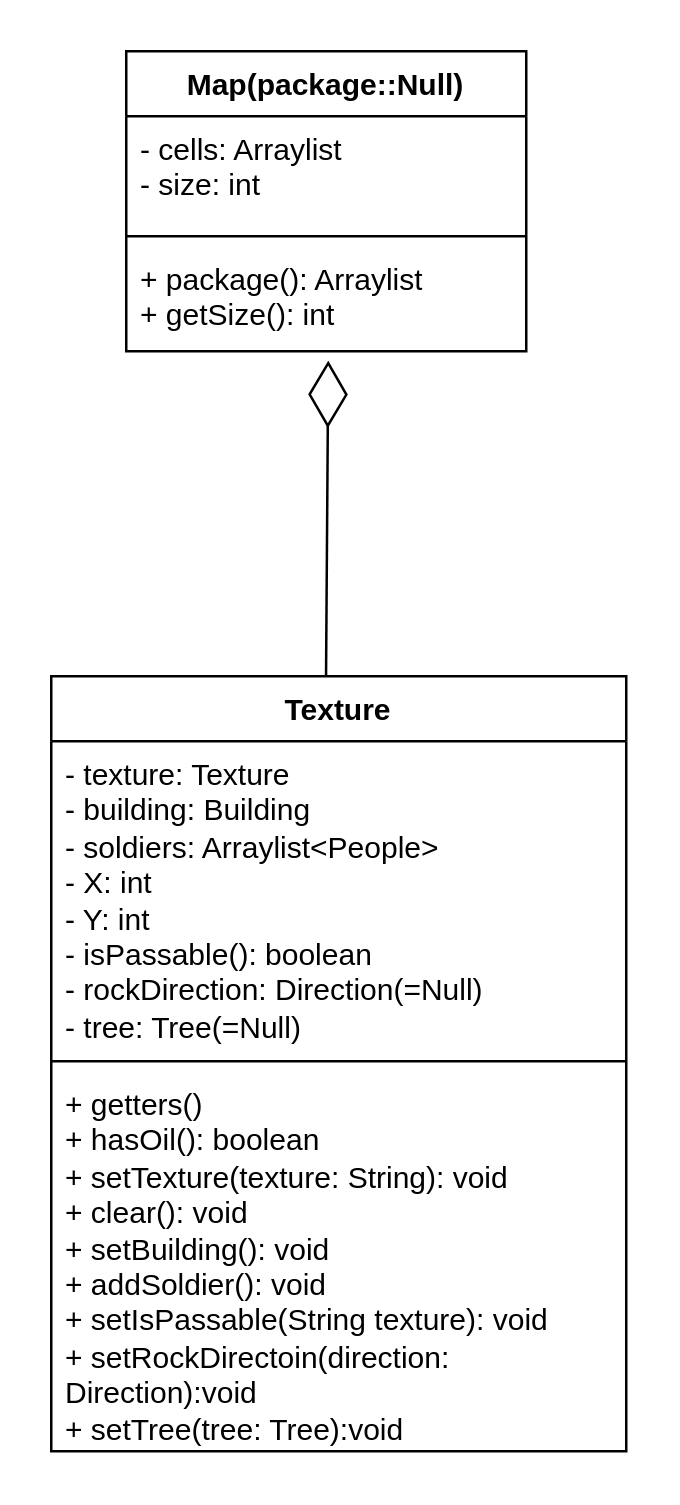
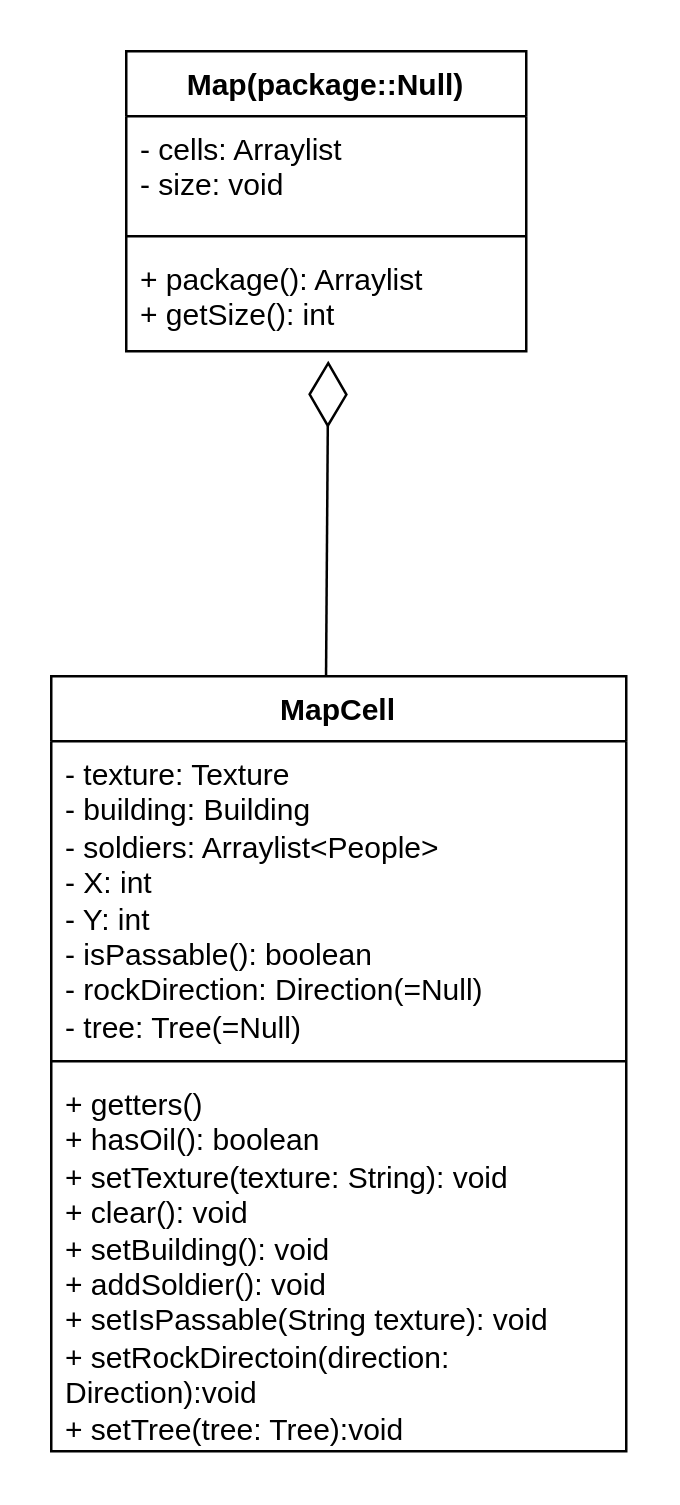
node "- cells: Arraylist - size: int": label "- cells: Arraylist - size: int" -> "- cells: Arraylist - size: void"
node "Texture": label "Texture" -> "MapCell"
